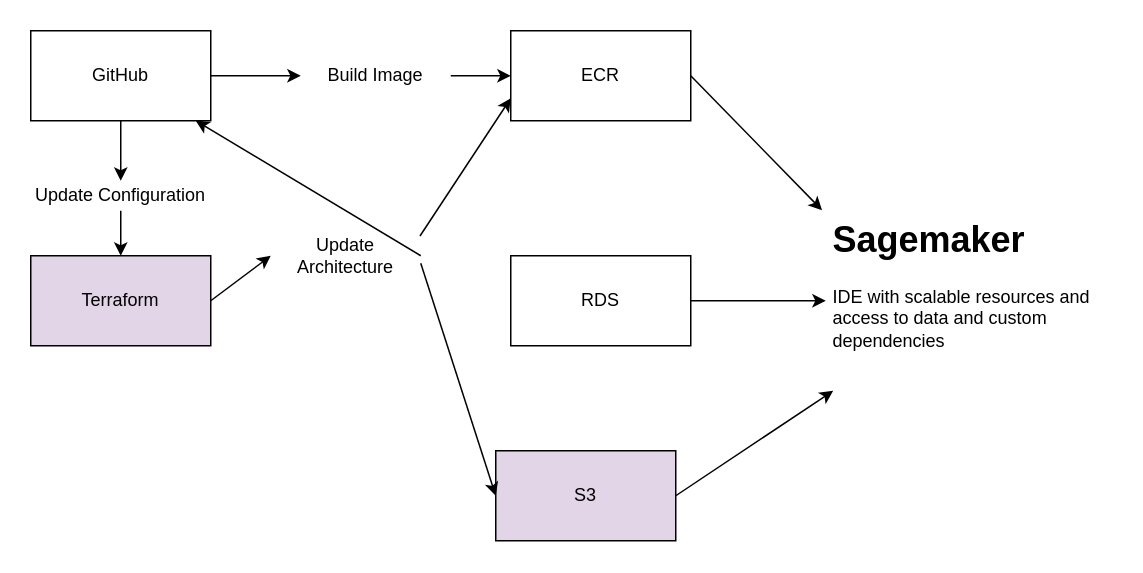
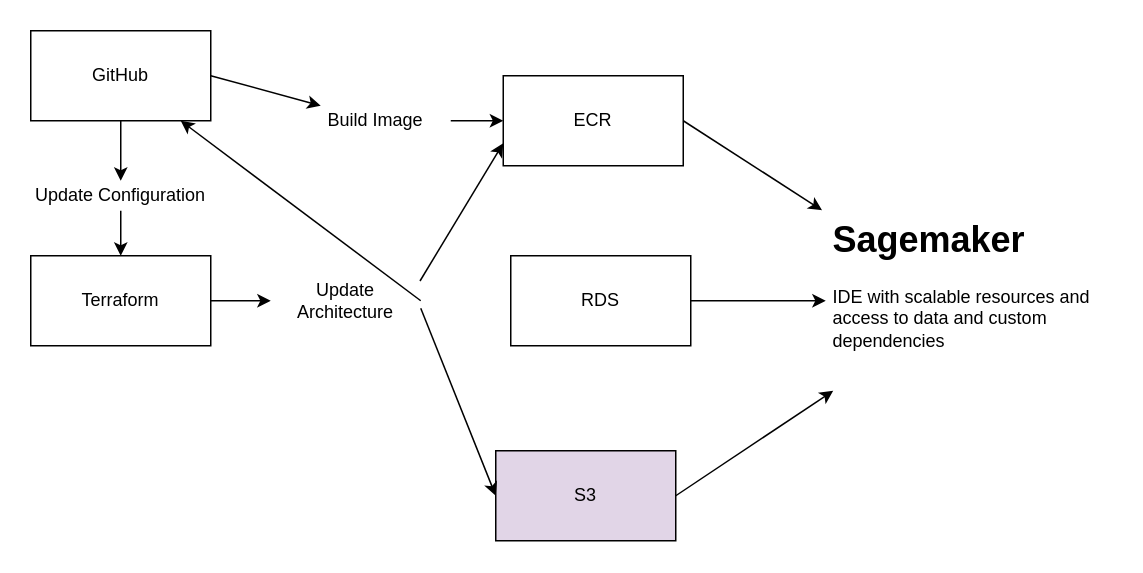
node "Build Image": moved (376, 76) -> (376, 121)
node "ECR": moved (601, 76) -> (593, 121)
node "Update Architecture": moved (346, 256) -> (346, 301)
node "Terraform": fillcolor #e1d5e7 -> #ffffff
